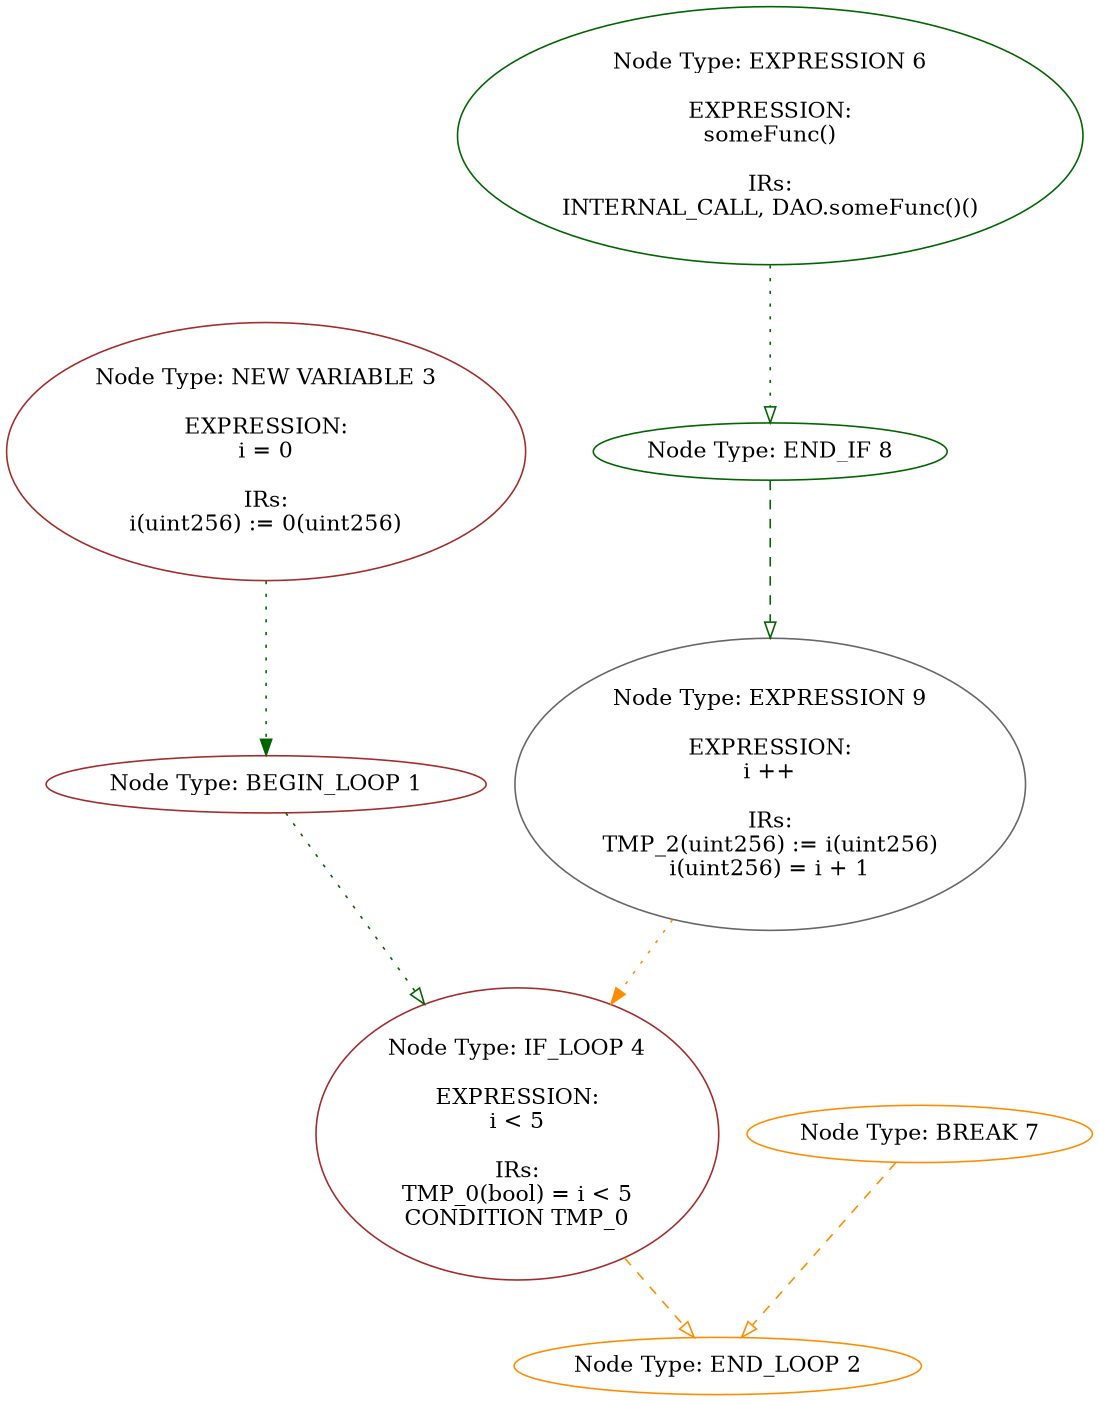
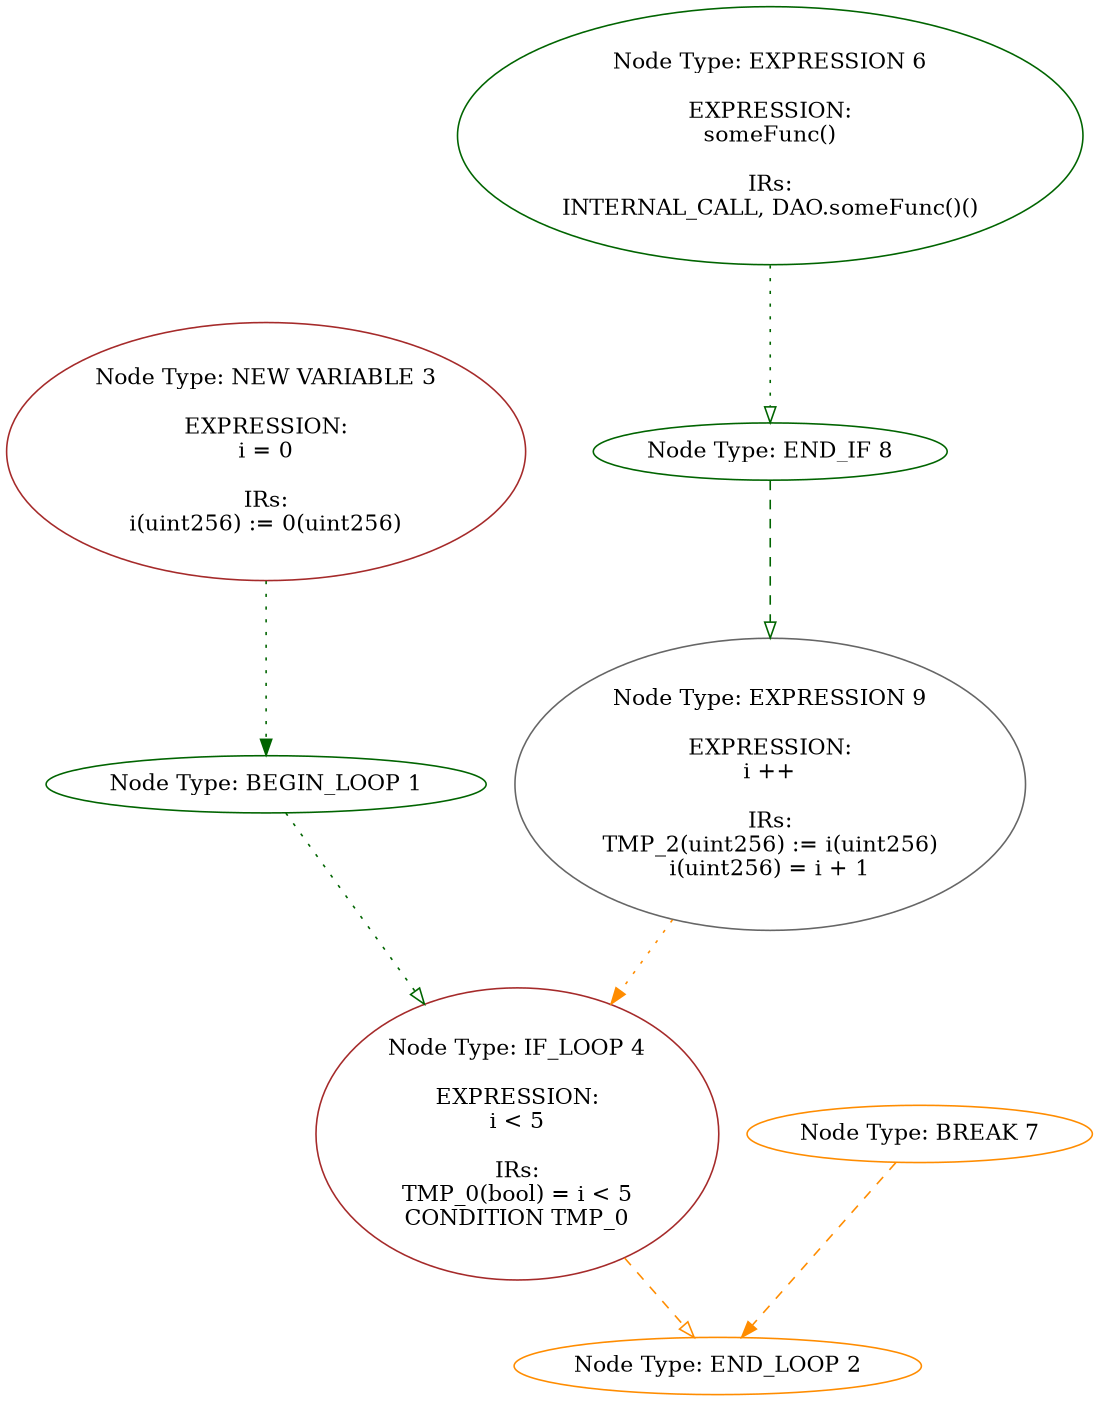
node "Node Type: BEGIN_LOOP 1": color brown -> darkgreen
edge "Node Type: BREAK 7" -> "Node Type: END_LOOP 2": arrowhead onormal -> normal
